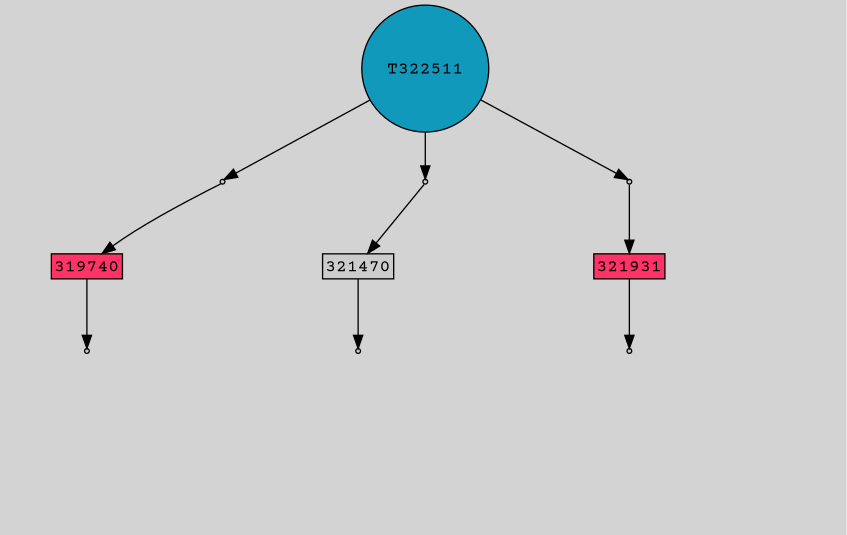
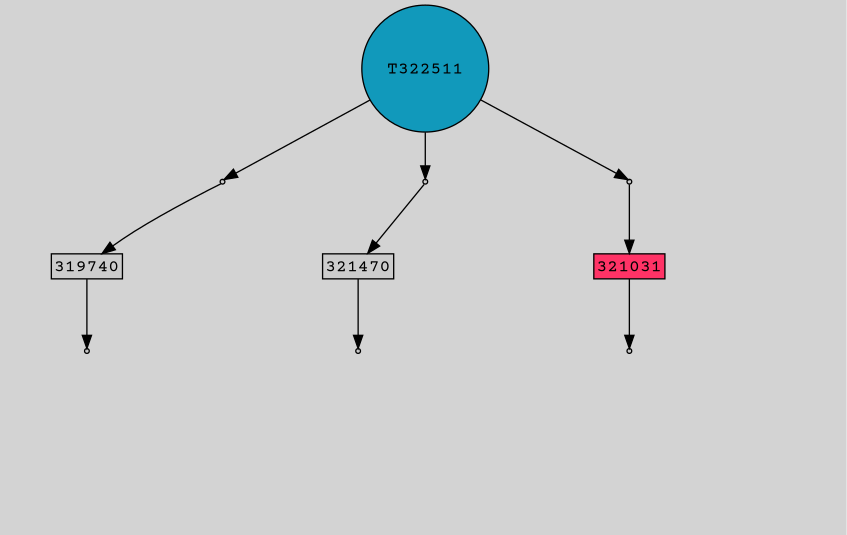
node "319740": fillcolor #ff3366 -> #cccccc
node "321931": label "321931" -> "321031"
